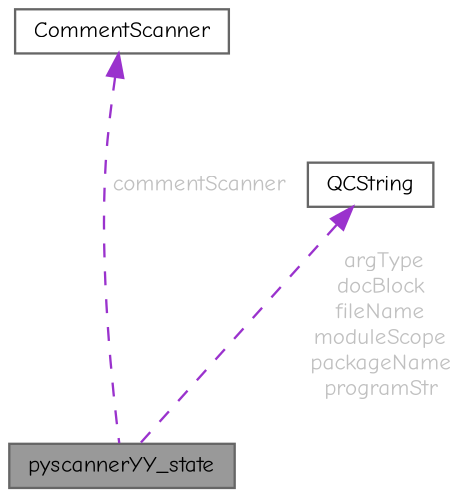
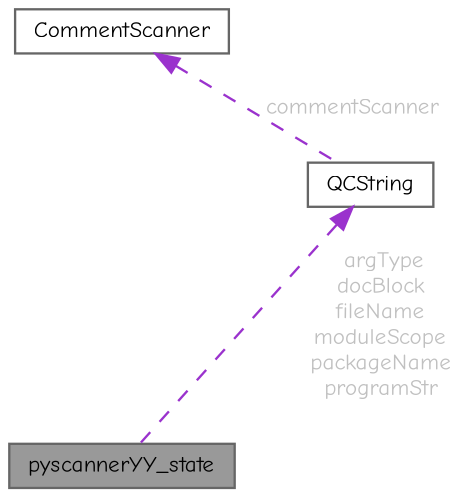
edge "pyscannerYY_state" -> "CommentScanner": now "QCString" -> "CommentScanner"
